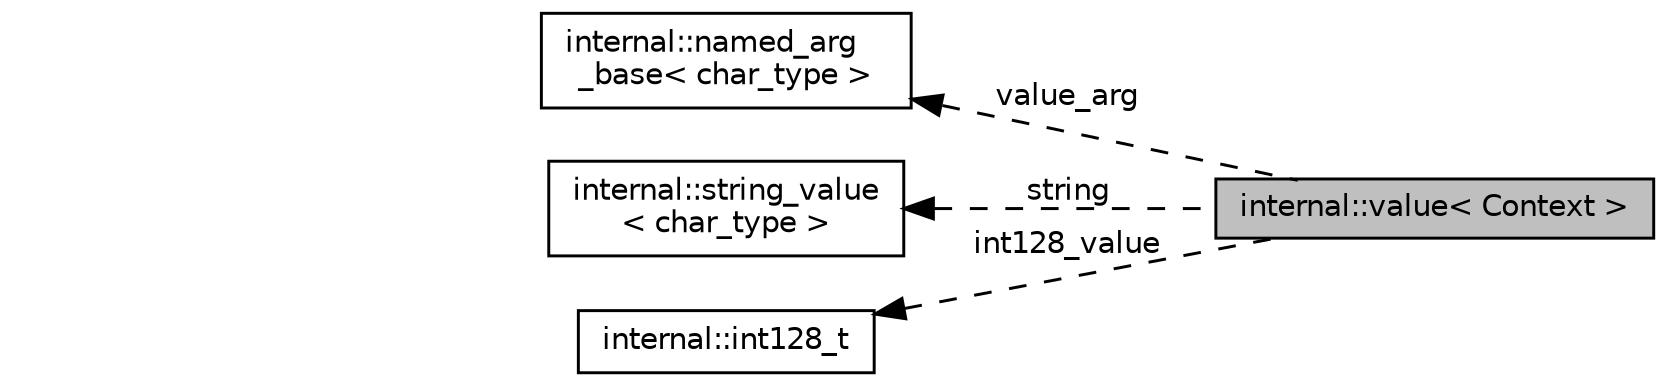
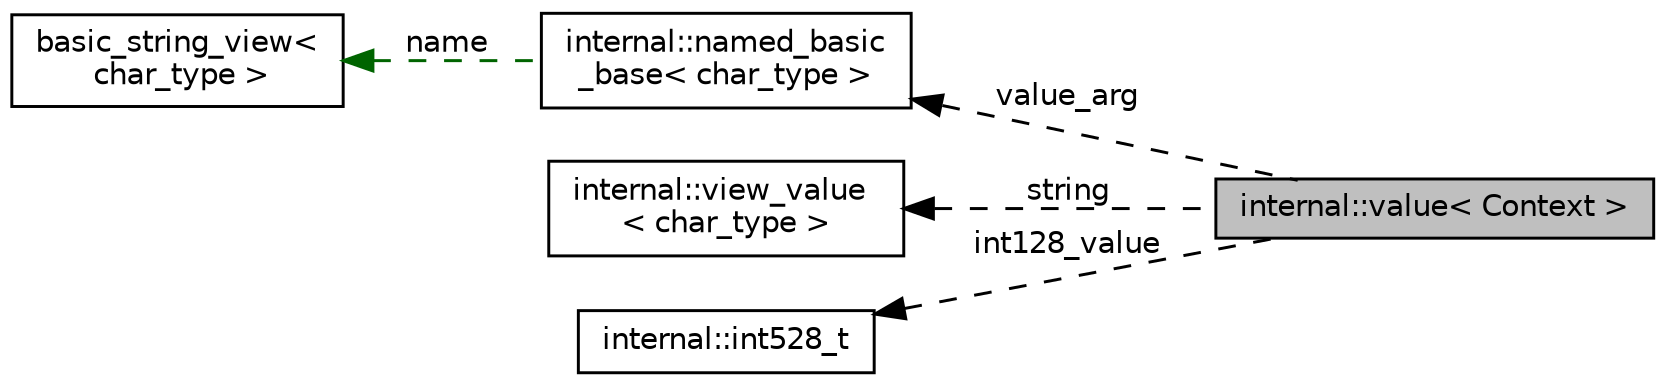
node "basic_string_view< char_type >": added
node "internal::named_arg _base< char_type >": label "internal::named_arg _base< char_type >" -> "internal::named_basic _base< char_type >"
node "internal::string_value < char_type >": label "internal::string_value < char_type >" -> "internal::view_value < char_type >"
node "internal::int128_t": label "internal::int128_t" -> "internal::int528_t"
